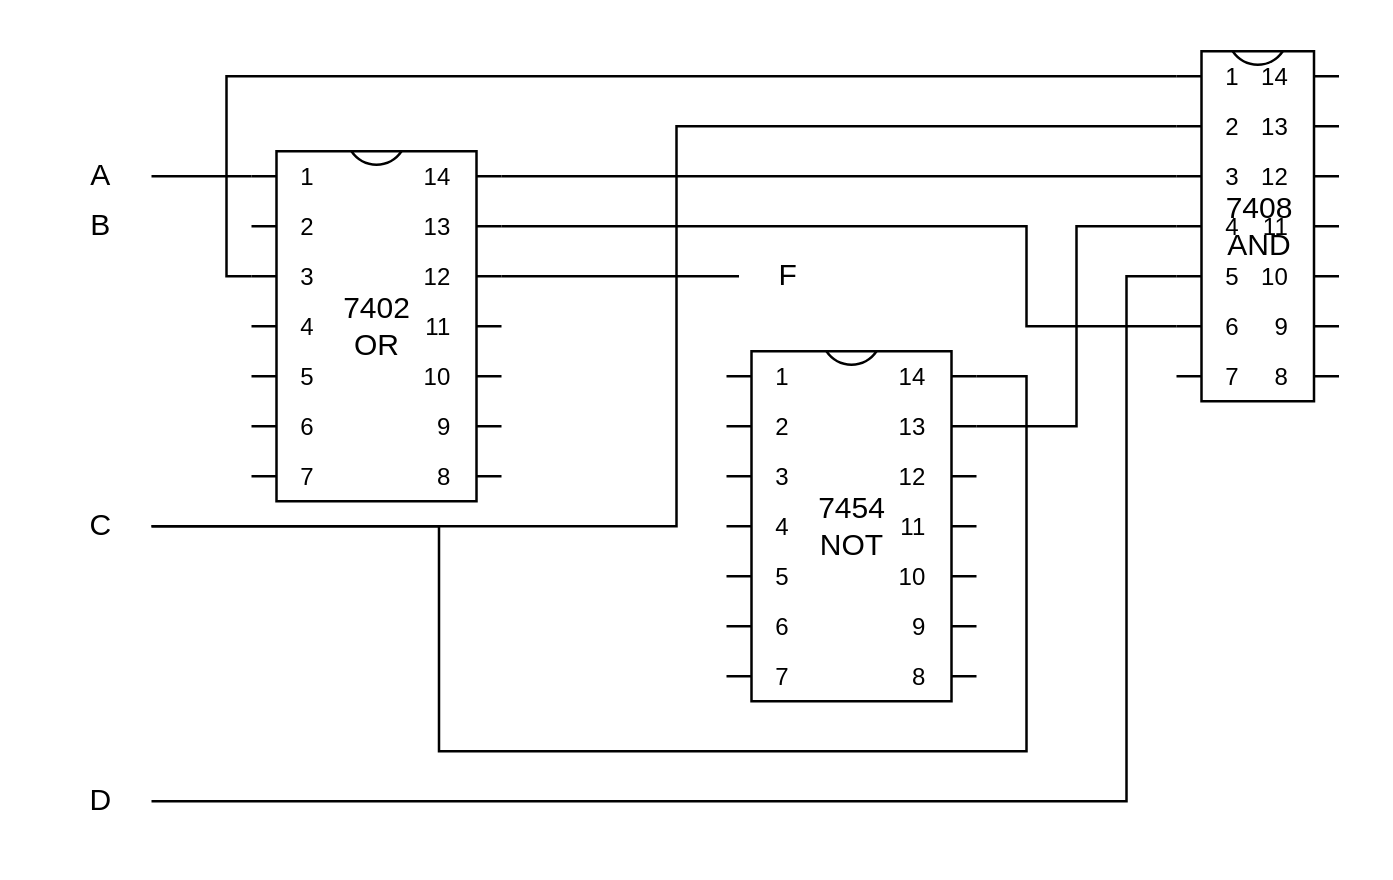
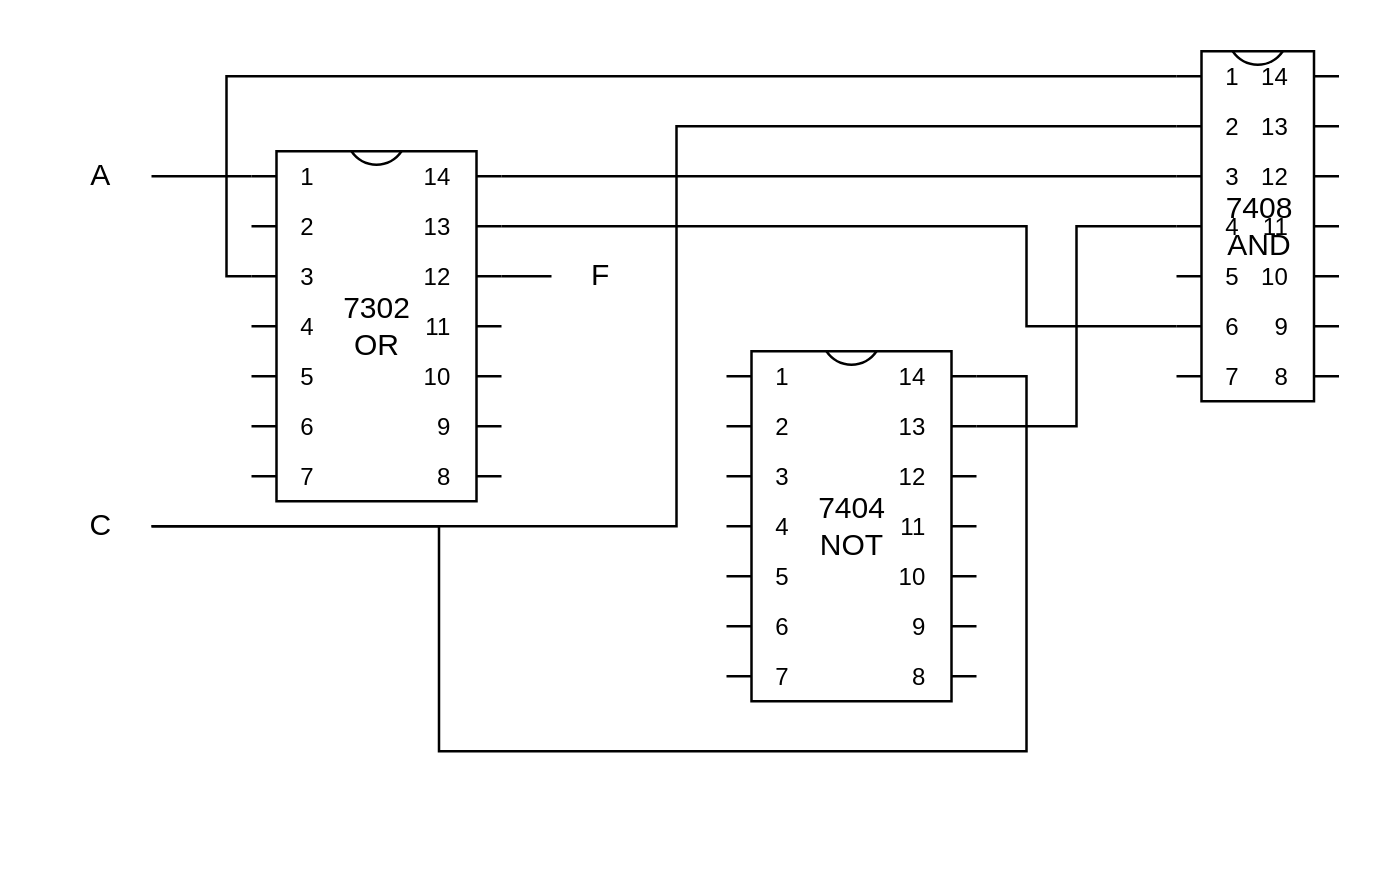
node "7402 OR": label "7402 OR" -> "7302 OR"
node "B": removed
node "F": moved (789, 276) -> (601, 276)
node "7454 NOT": label "7454 NOT" -> "7404 NOT"
node "D": removed
edge "7408 AND" -- "D": removed
